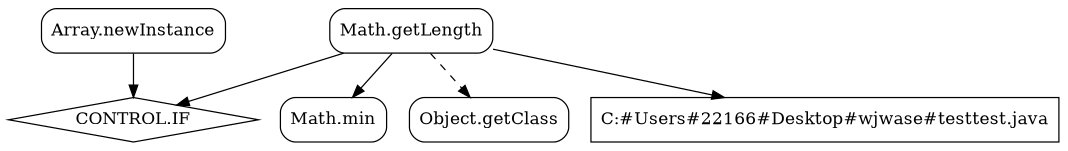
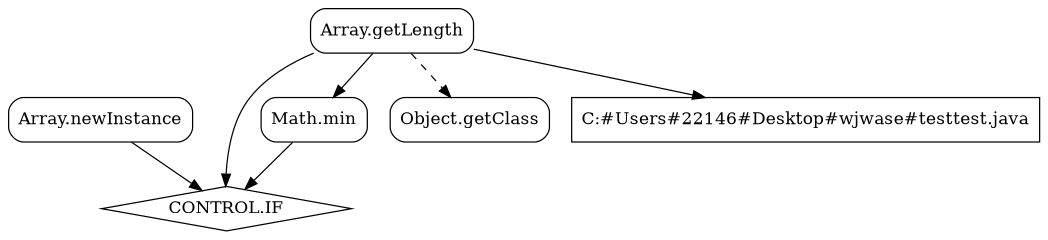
node "Math.getLength": label "Math.getLength" -> "Array.getLength"
node "C:#Users#22166#Desktop#wjwase#testtest.java": label "C:#Users#22166#Desktop#wjwase#testtest.java" -> "C:#Users#22146#Desktop#wjwase#testtest.java"
edge "Math.min" -> "CONTROL.IF": added
